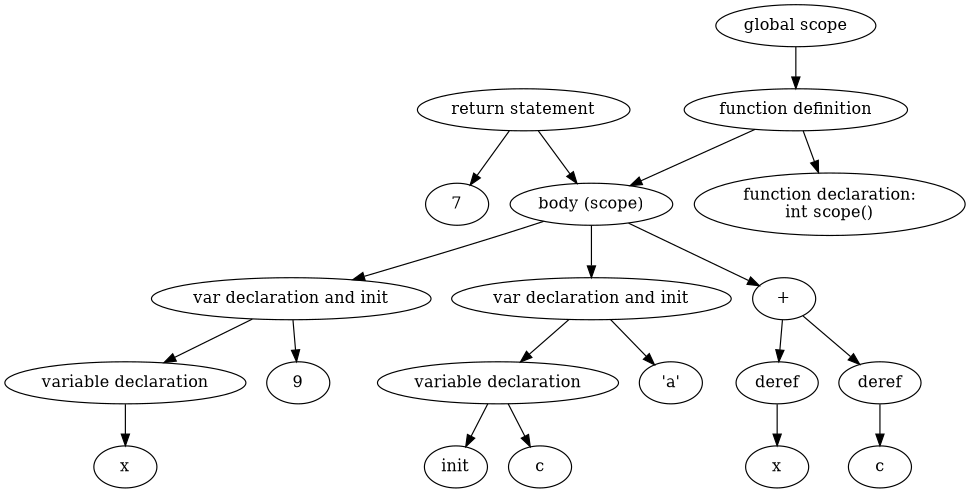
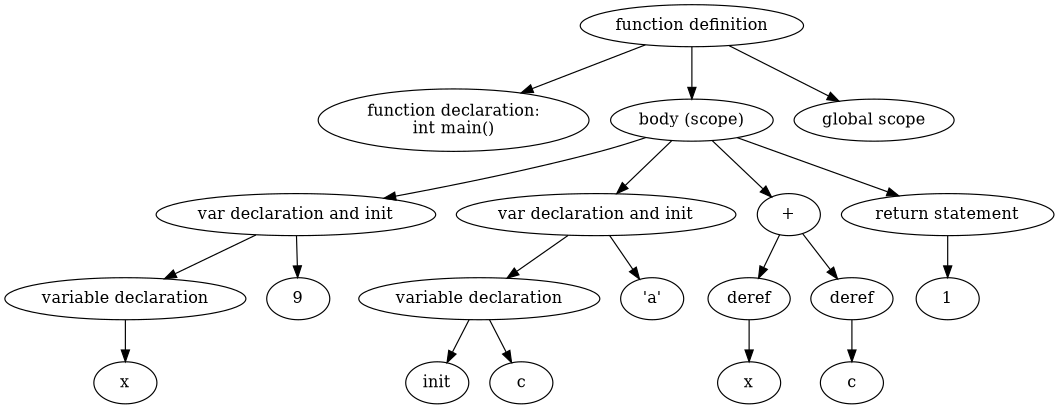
edge "global scope" -> "function definition": reversed
edge "return statement" -> "body (scope)": reversed
node "7": label "7" -> "1"
node "function declaration: int scope()": label "function declaration: int scope()" -> "function declaration: int main()"
